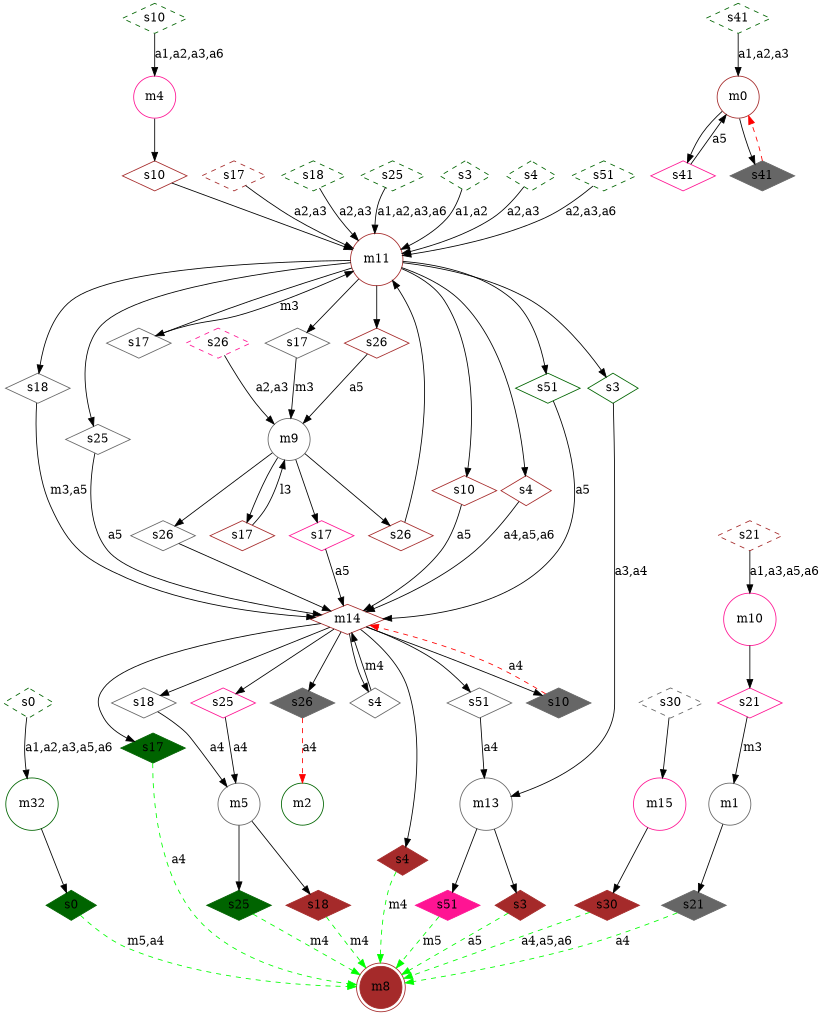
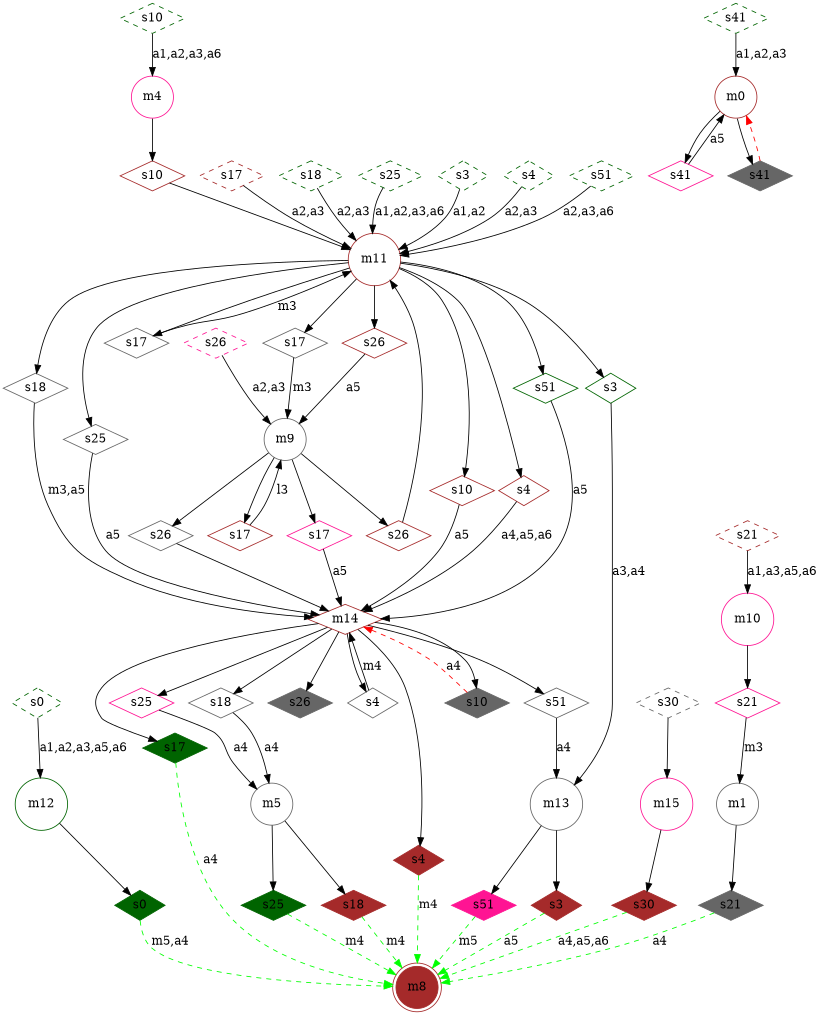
node "m32": label "m32" -> "m12"
node "m2": removed
